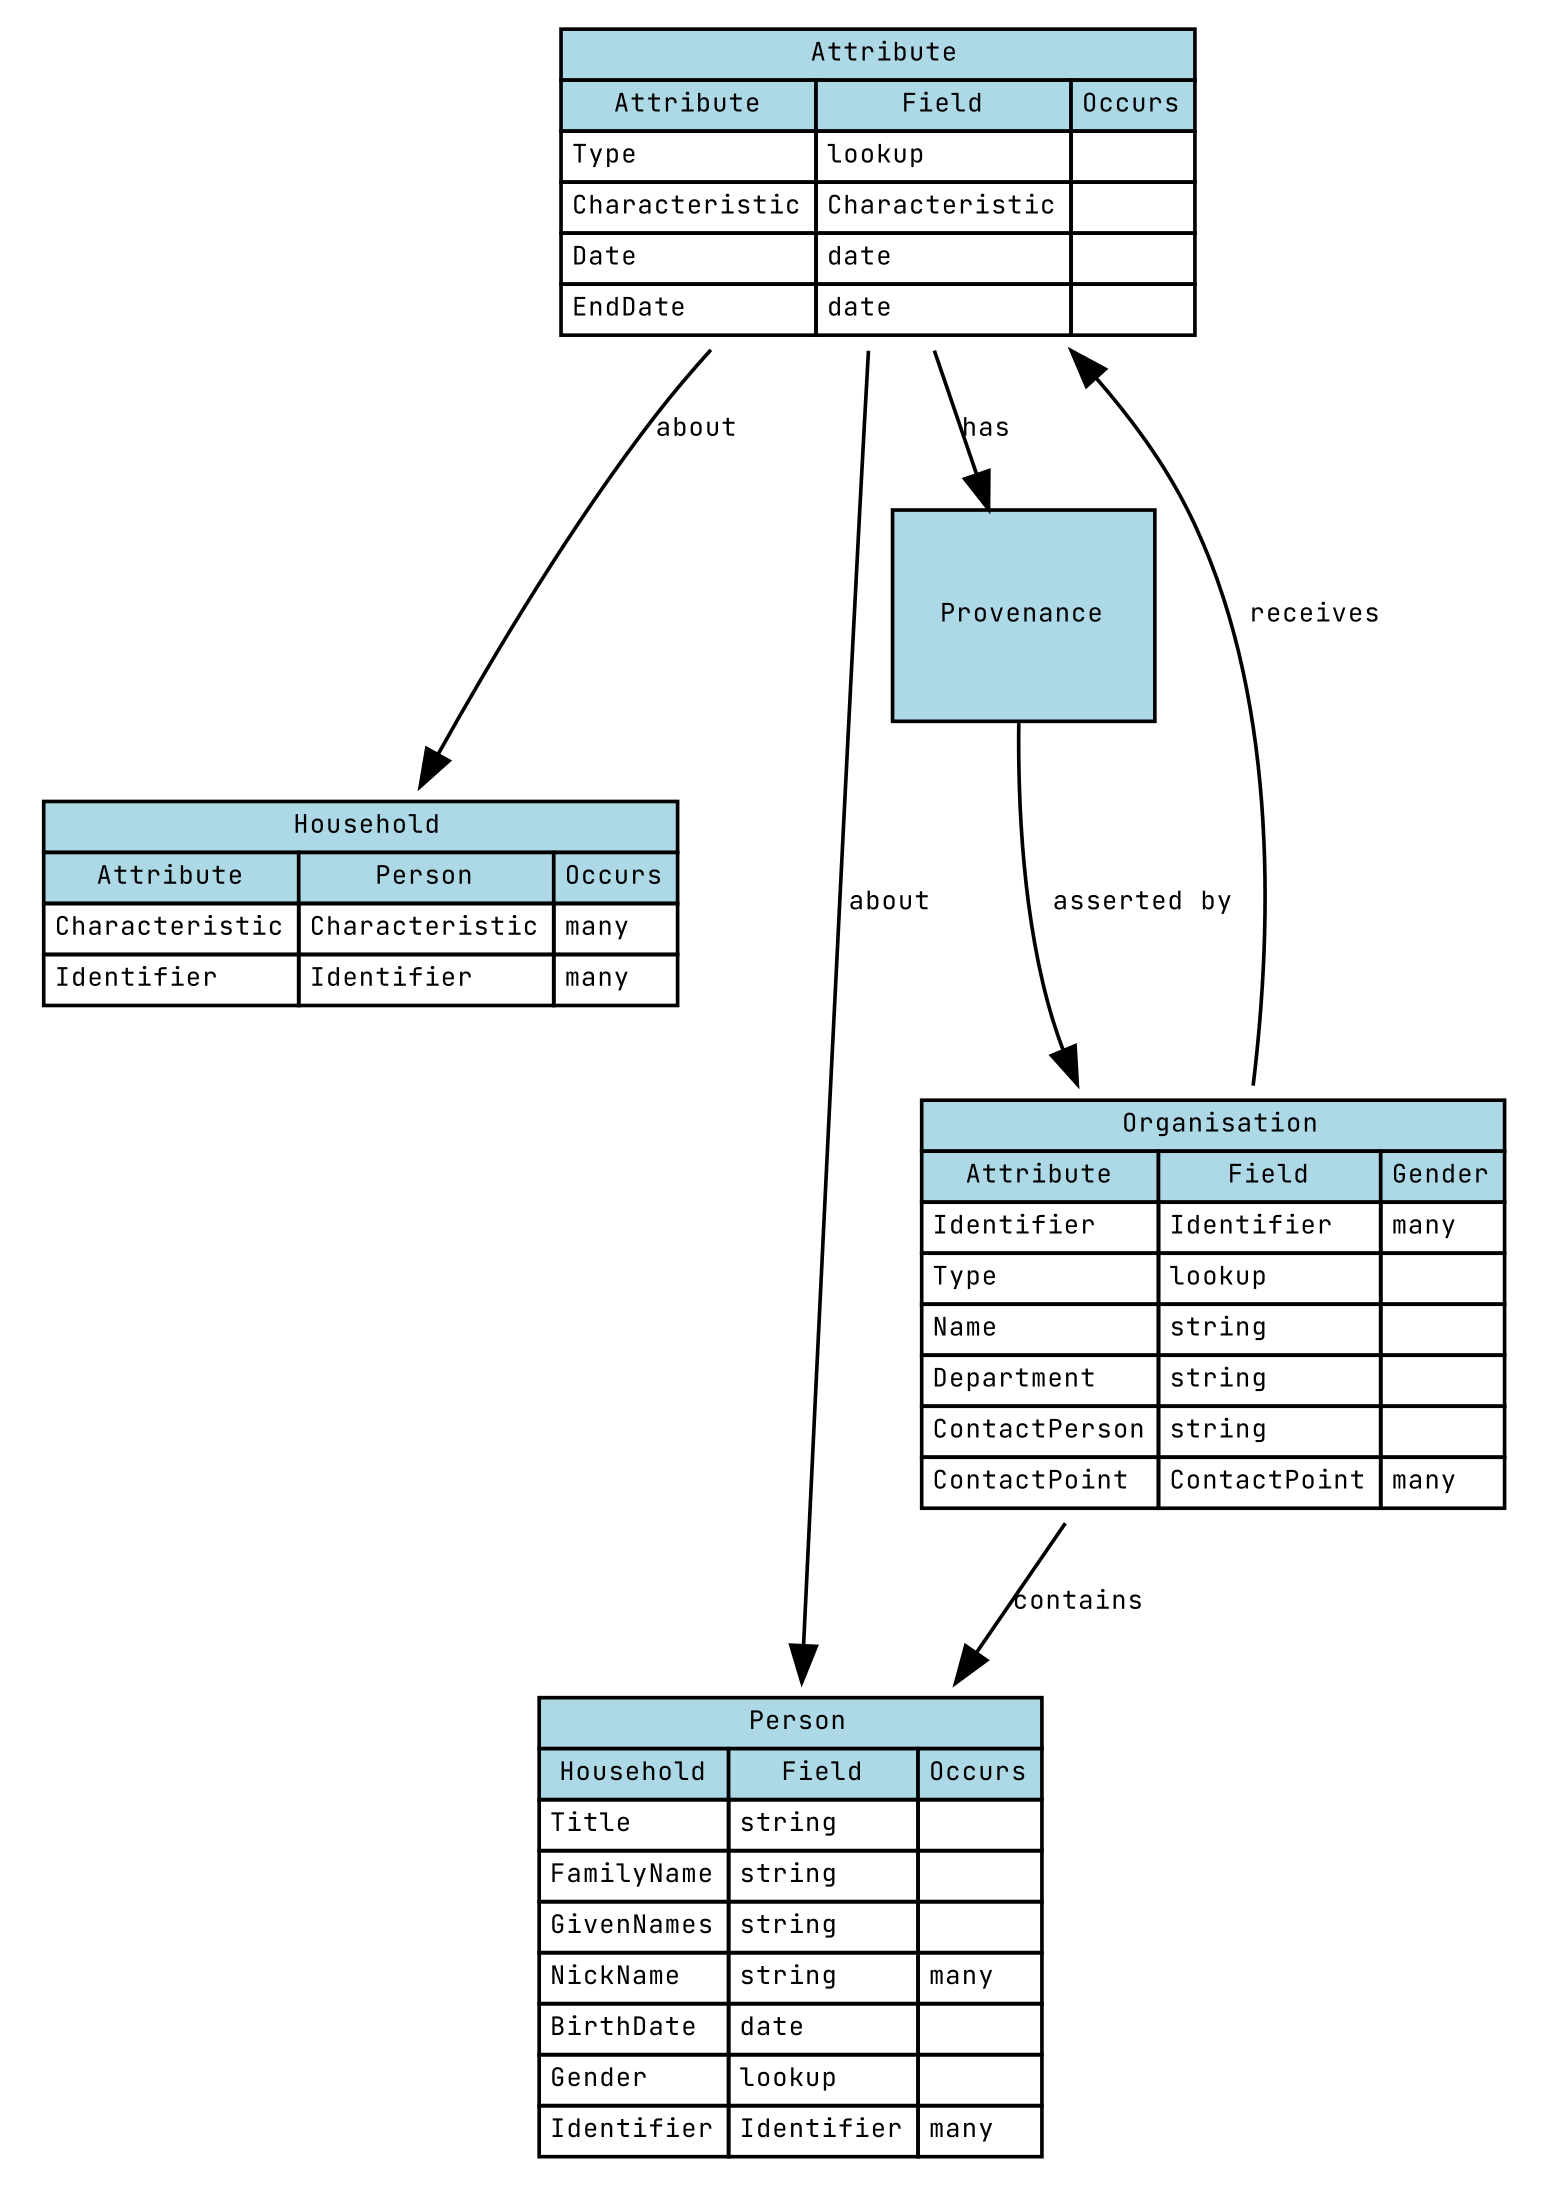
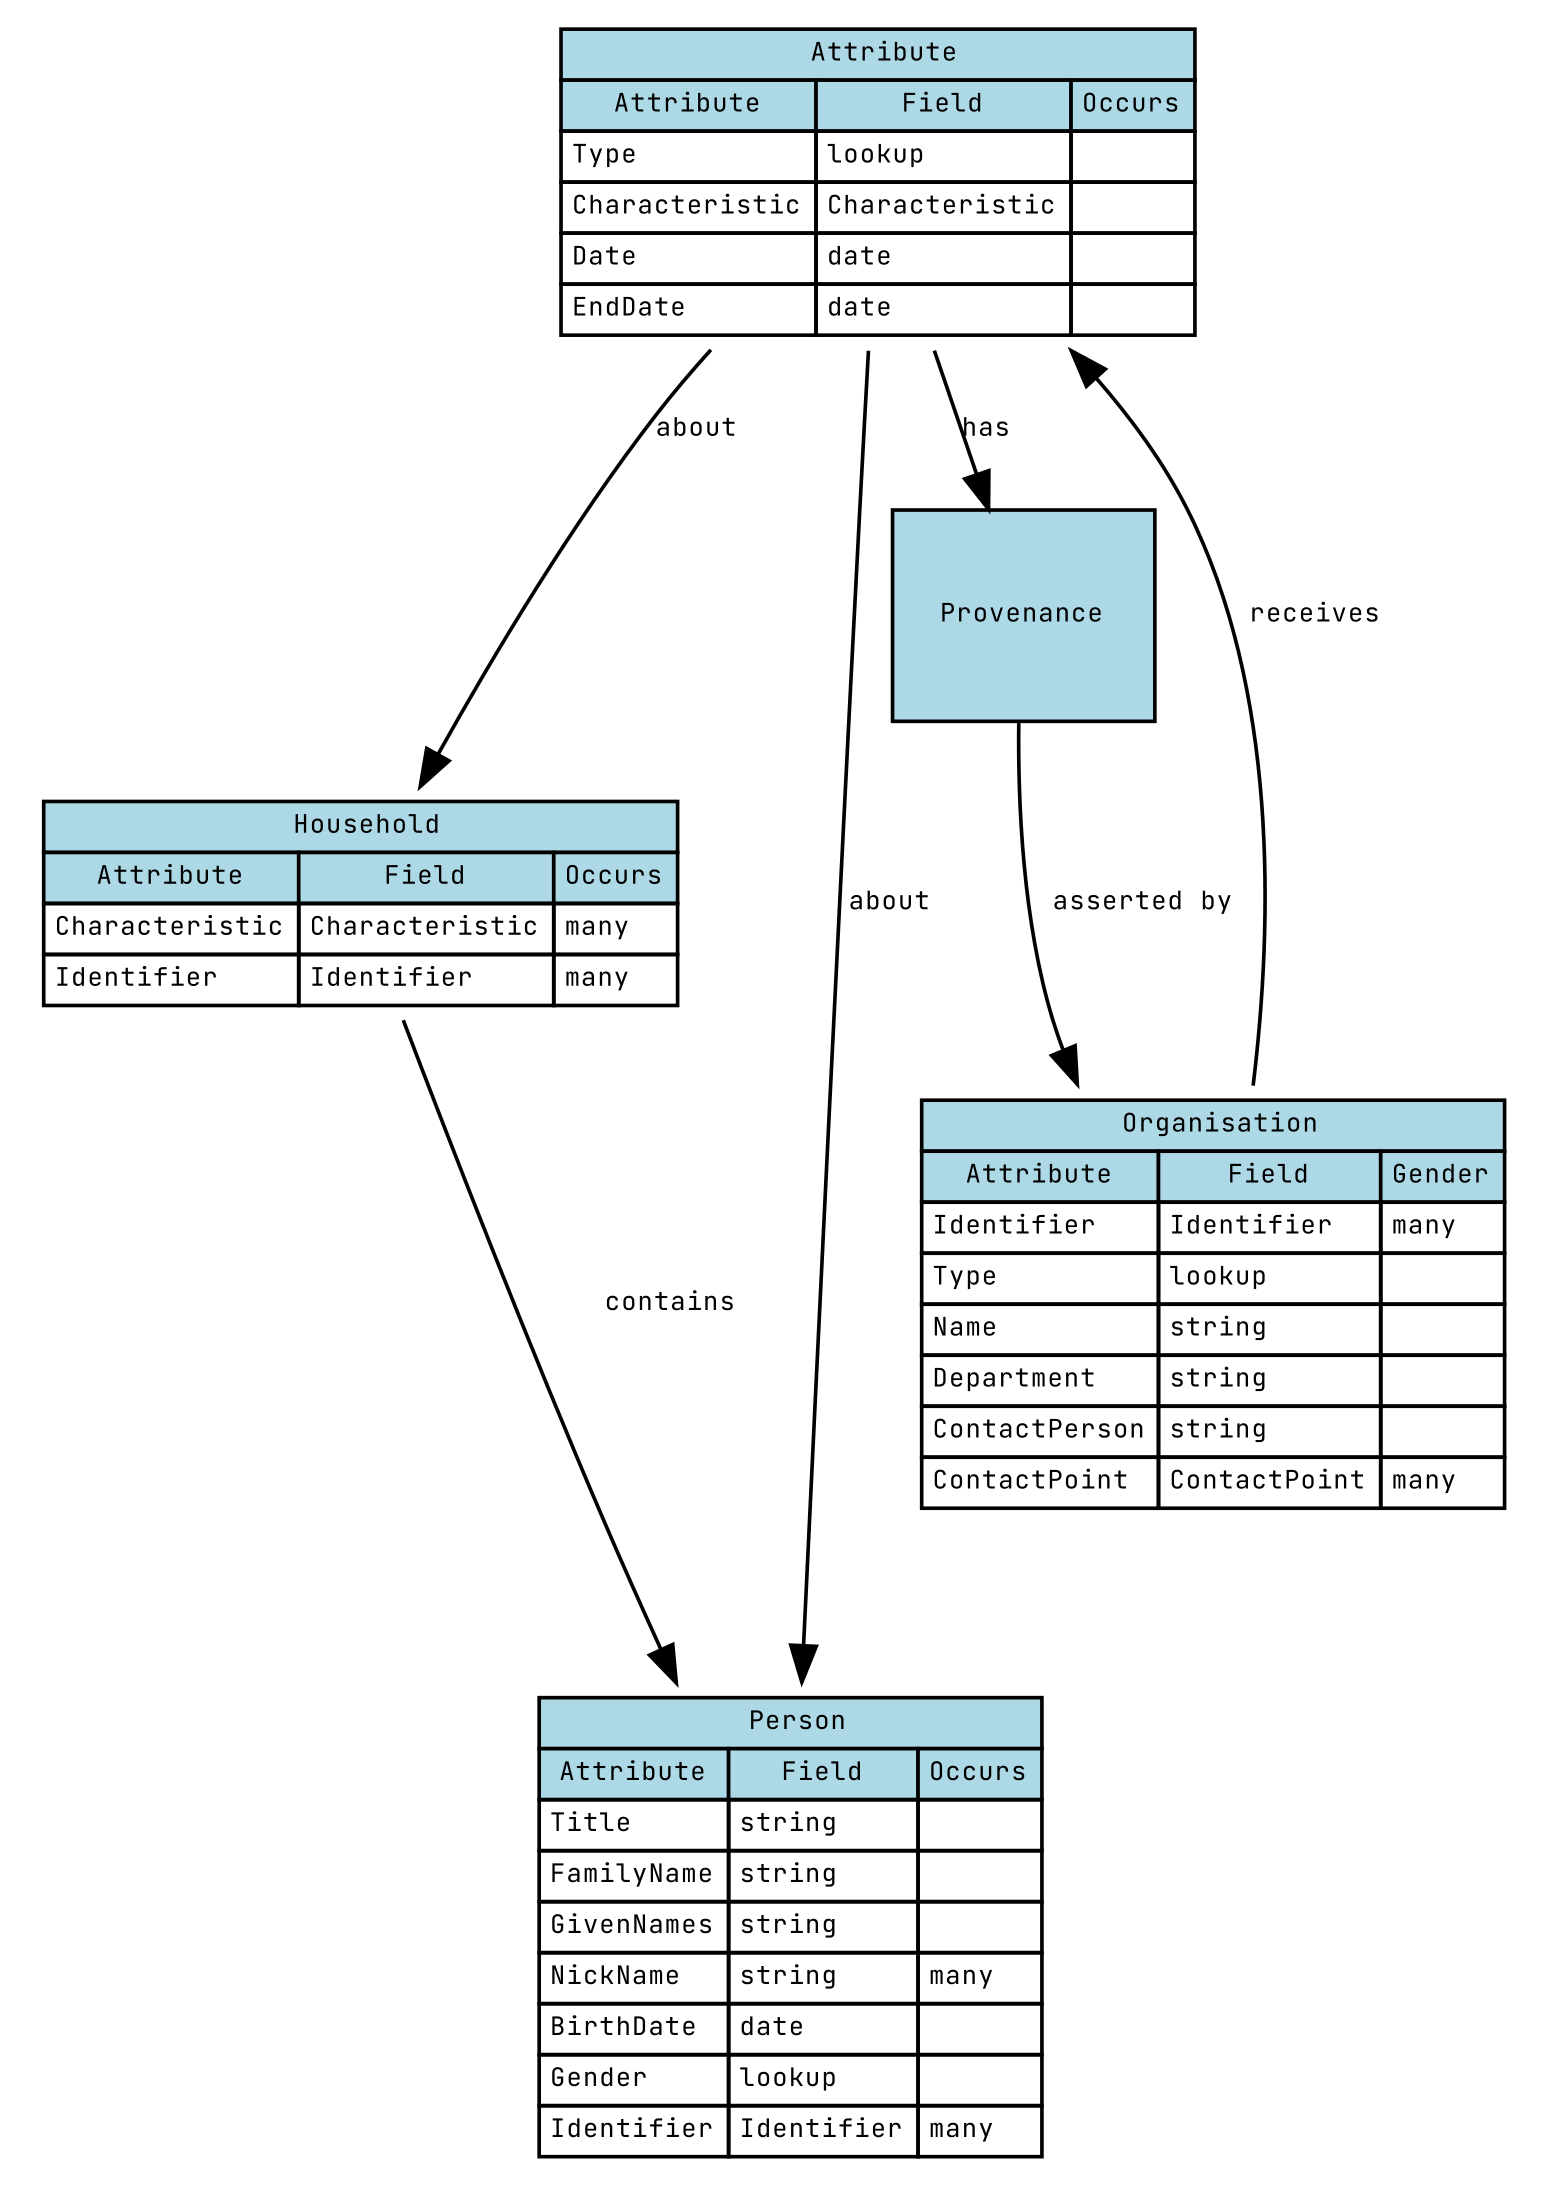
node "Household": text "Person" -> "Field"
edge "Organisation" -> "Person": now "Household" -> "Person"
node "Person": text "Household" -> "Attribute"
